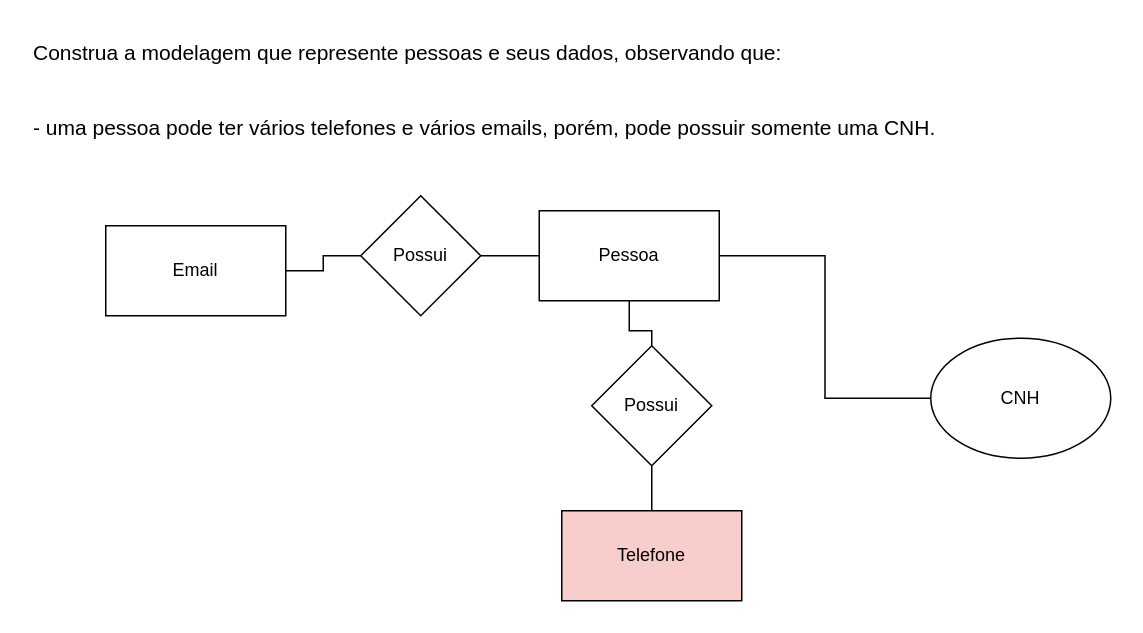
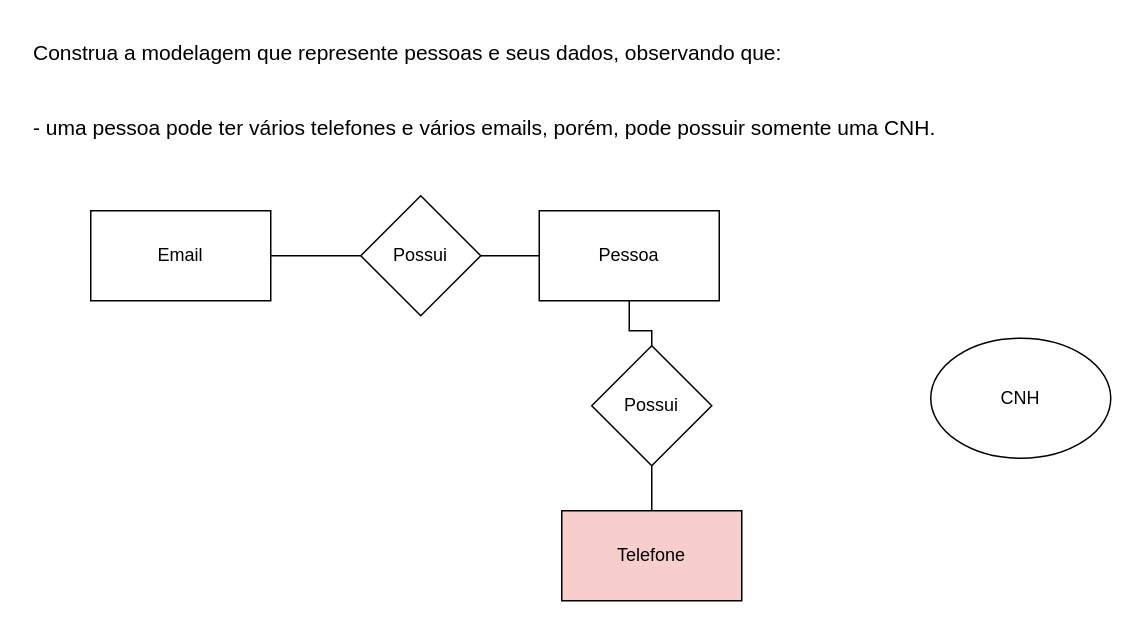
node "Email": moved (196, 271) -> (181, 256)
edge "Pessoa" -- "CNH": removed
